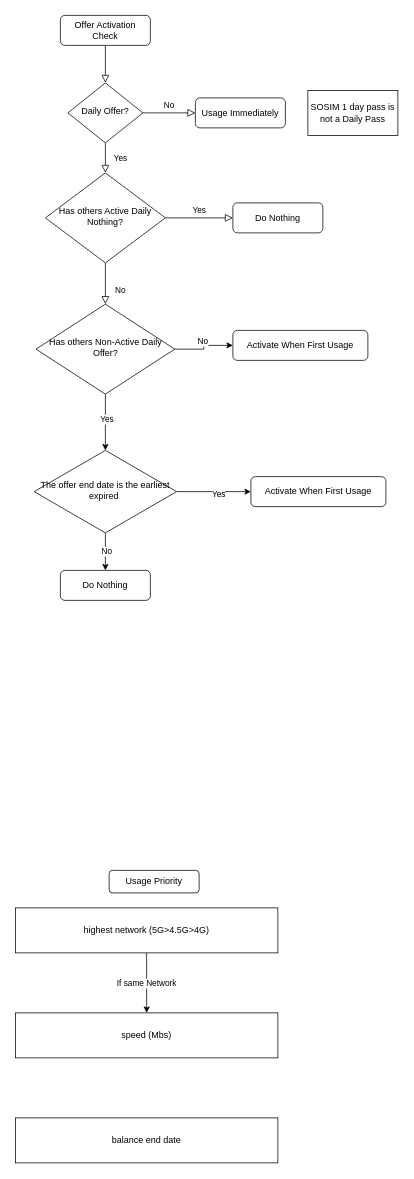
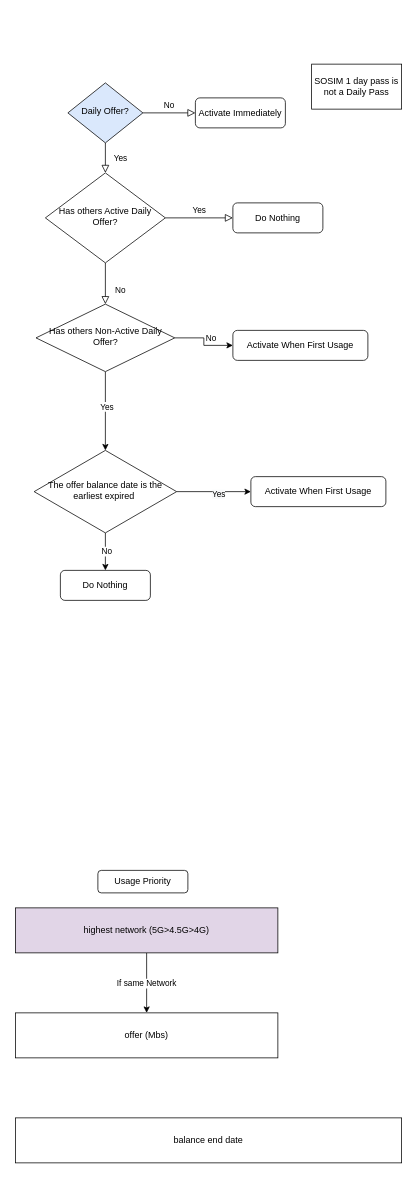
node "Offer Activation Check": removed
edge "Offer Activation Check" -> "Daily Offer?": removed
node "Daily Offer?": fillcolor #ffffff -> #dae8fc
node "Usage Immediately": label "Usage Immediately" -> "Activate Immediately"
node "SOSIM 1 day pass is not a Daily Pass": moved (353, 113) -> (357, 87)
node "Has others Active Daily Nothing?": label "Has others Active Daily Nothing?" -> "Has others Active Daily Offer?"
node "Has others Non-Active Daily Offer?": size 139x90 -> 139x68
node "The offer end date is the earliest expired": label "The offer end date is the earliest expired" -> "The offer balance date is the earliest expired"
node "Usage Priority": moved (154, 882) -> (143, 882)
node "highest network (5G>4.5G>4G)": fillcolor #ffffff -> #e1d5e7
node "speed (Mbs)": label "speed (Mbs)" -> "offer (Mbs)"
node "balance end date": size 263x45 -> 386x45
